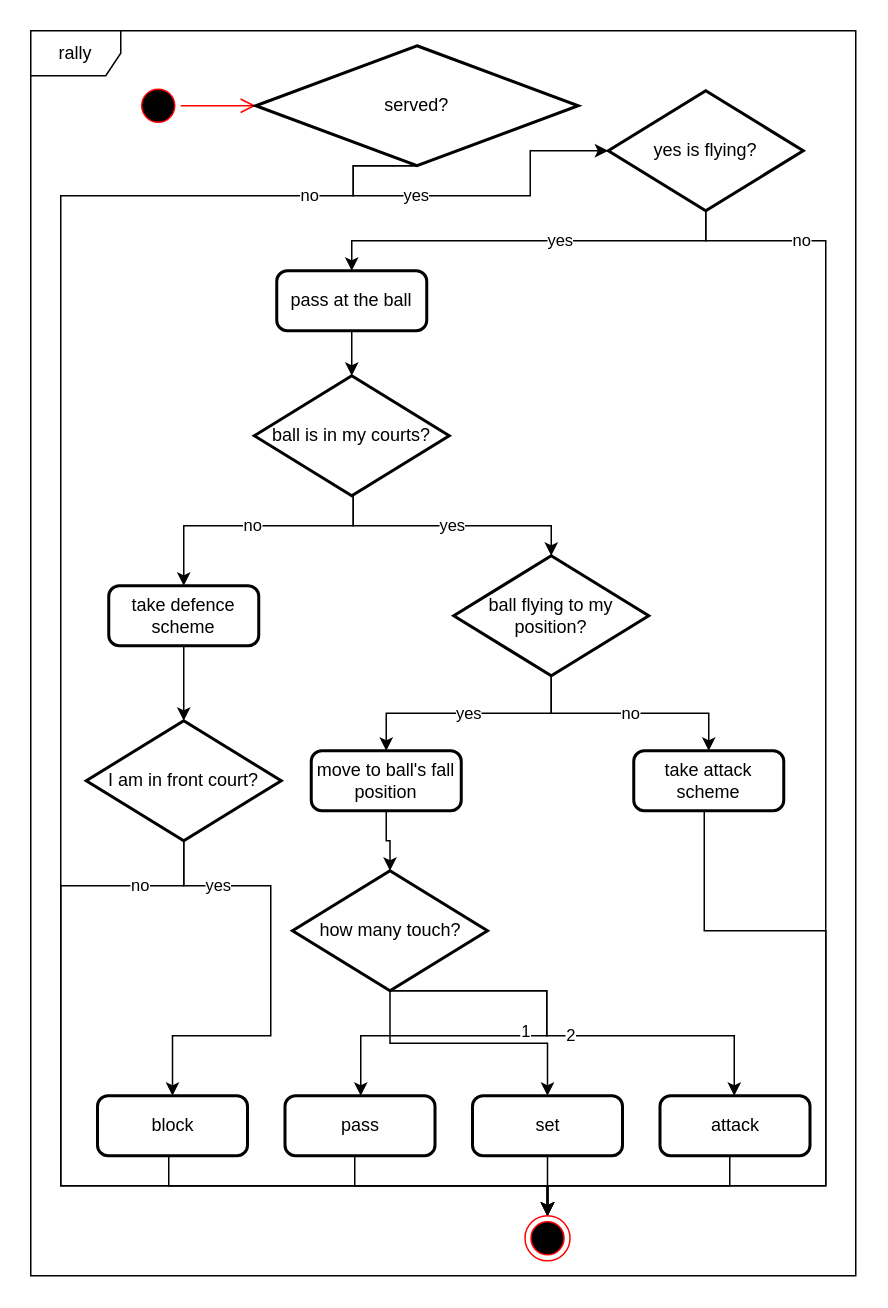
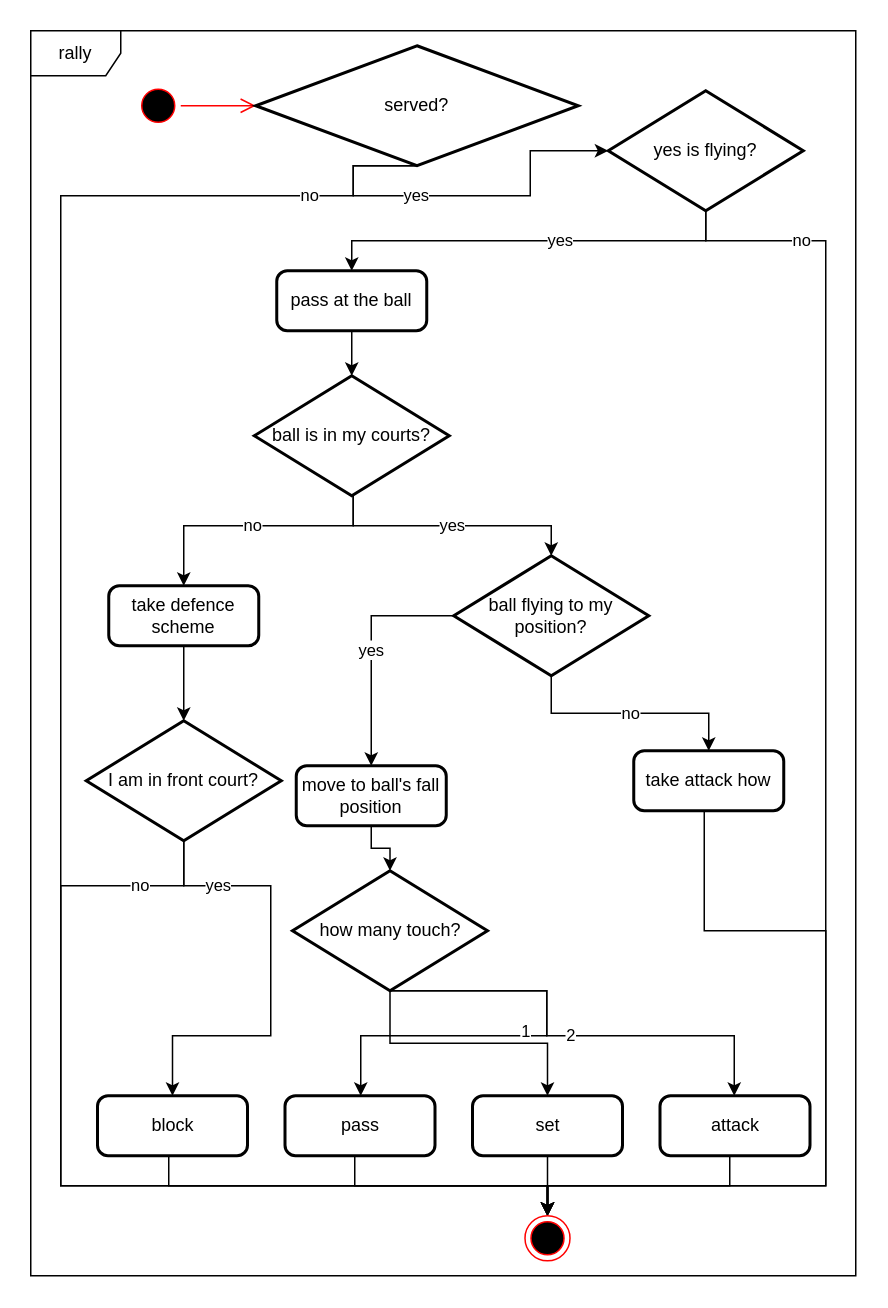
node "move to ball's fall position": moved (386, 781) -> (371, 796)
node "take attack scheme": label "take attack scheme" -> "take attack how"
